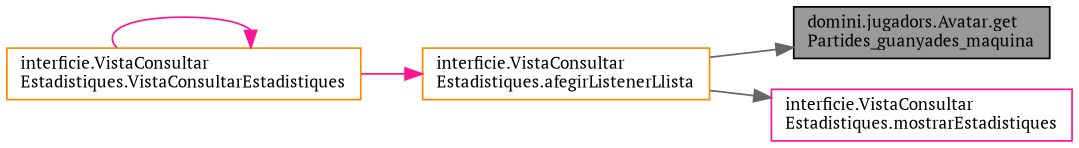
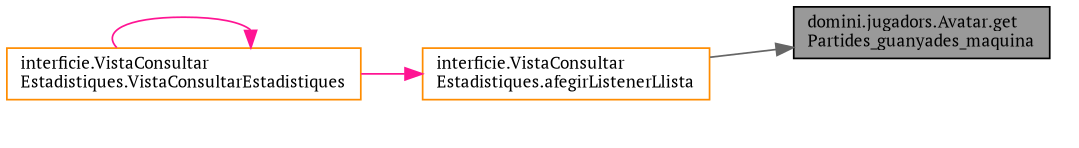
node "interficie.VistaConsultar Estadistiques.mostrarEstadistiques": removed
